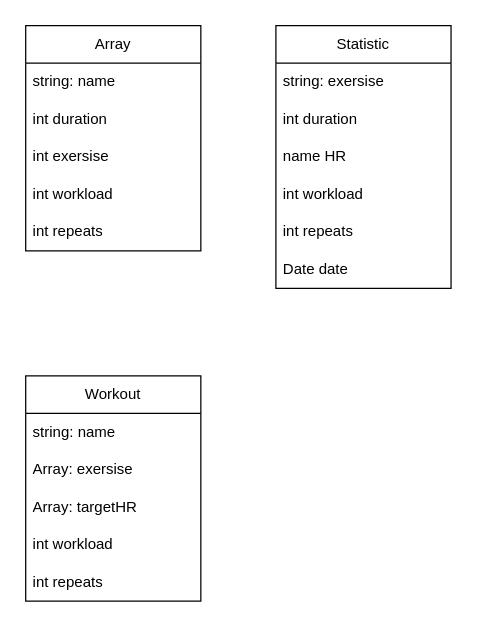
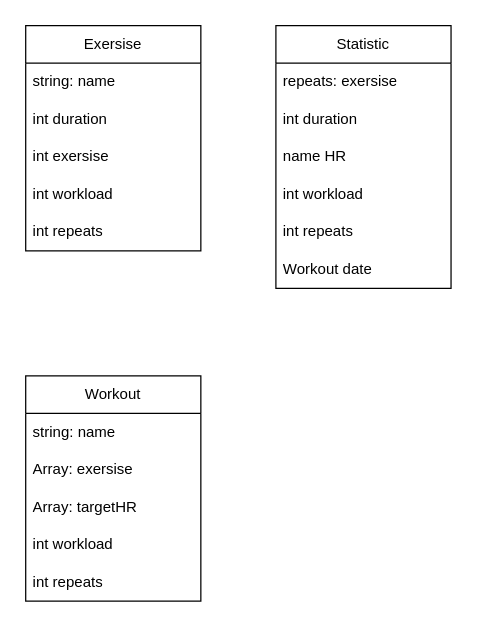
node "Array": label "Array" -> "Exersise"
node "string: exersise": label "string: exersise" -> "repeats: exersise"
node "Date date": label "Date date" -> "Workout date"
